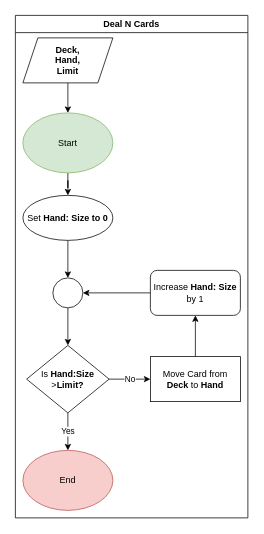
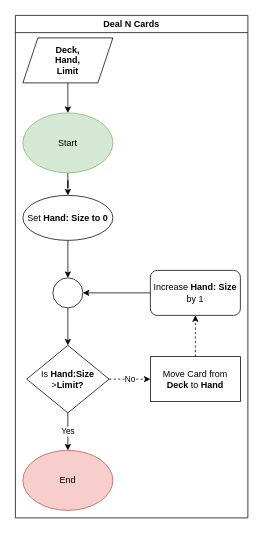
edge "Move Card from Deck to Hand" -> "Increase Hand: Size by 1": style solid -> dashed
edge "Is Hand:Size >Limit?" -> "Move Card from Deck to Hand": style solid -> dashed
